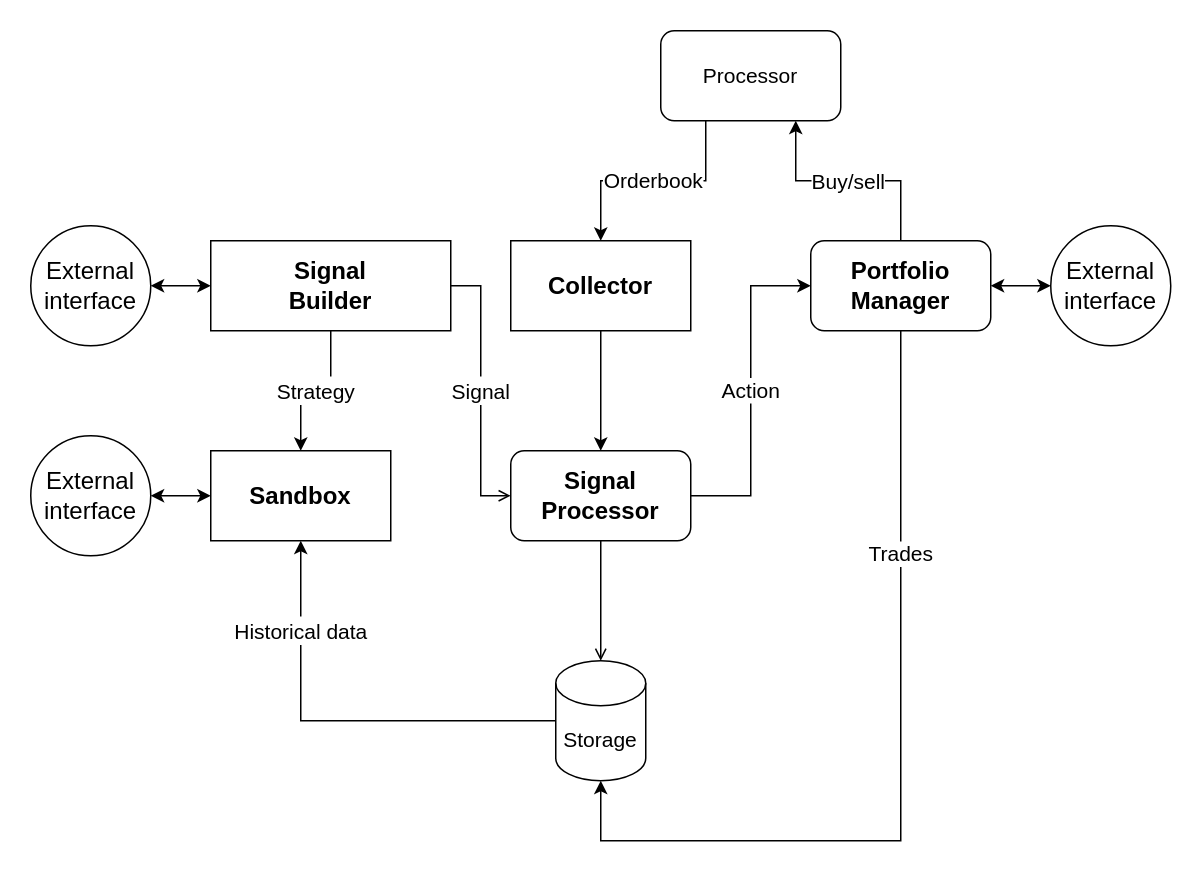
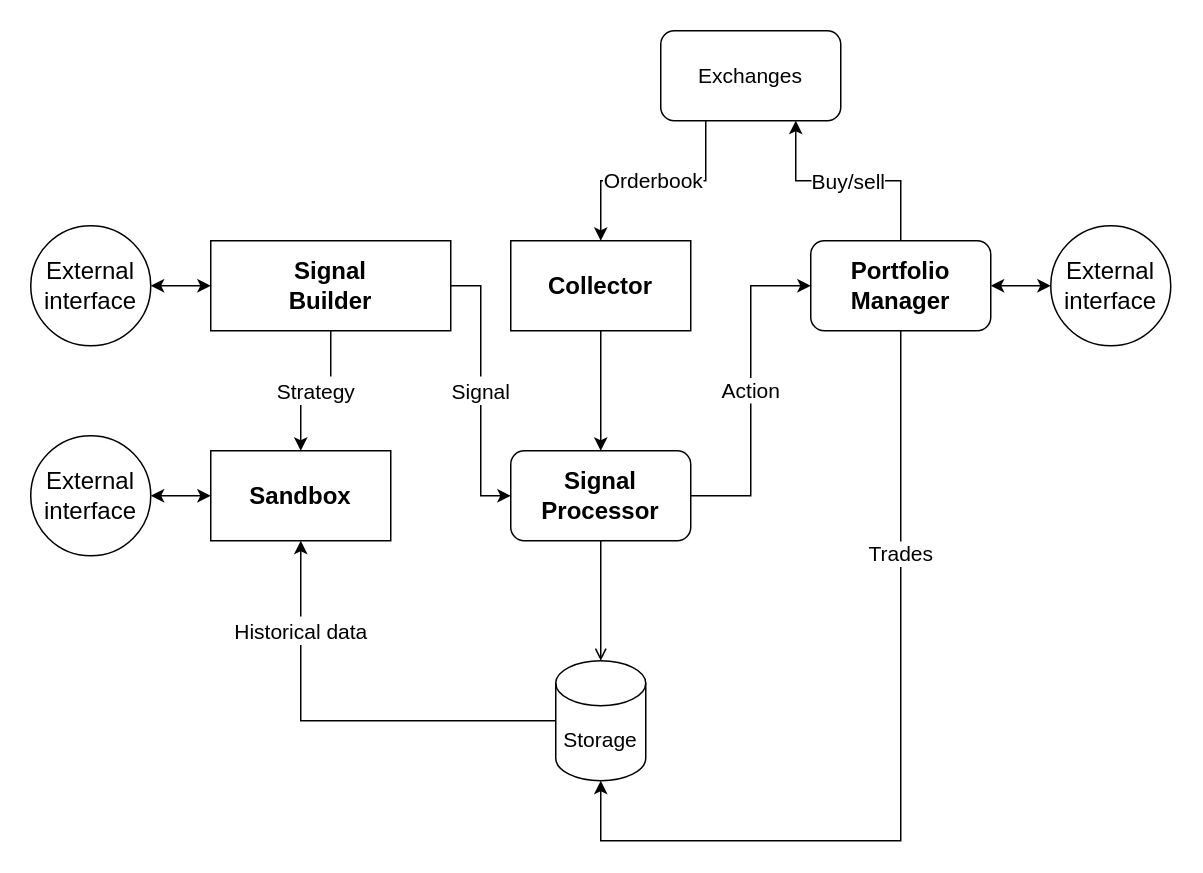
node "Processor": label "Processor" -> "Exchanges"
edge "Signal Builder" -> "Signal Processor": arrowhead open -> classic
